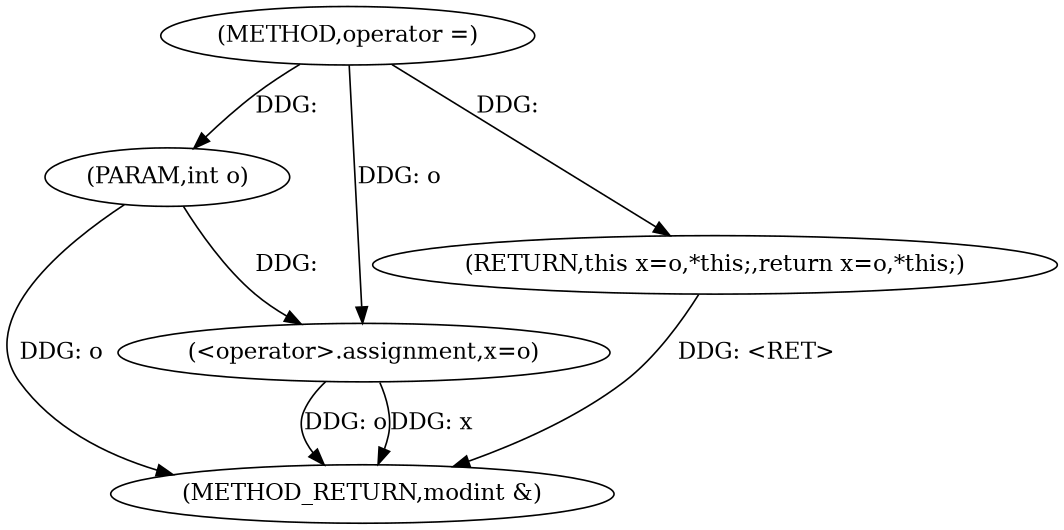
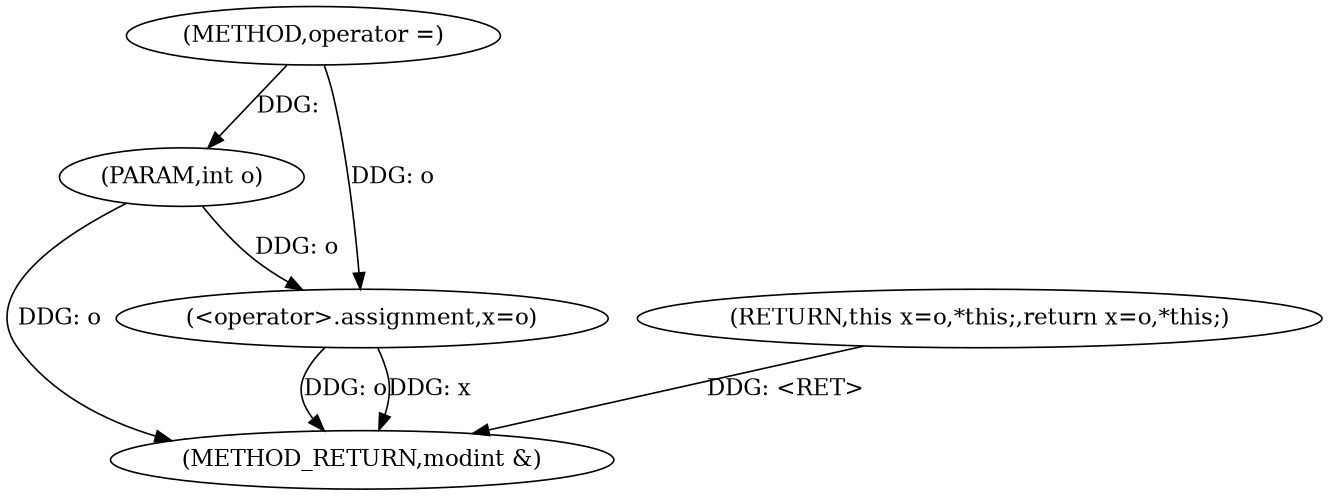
edge "(METHOD,operator =)" -> "(RETURN,this x=o,*this;,return x=o,*this;)": removed, label "DDG:"
edge "(PARAM,int o)" -> "(<operator>.assignment,x=o)": label "DDG: " -> "DDG: o"
